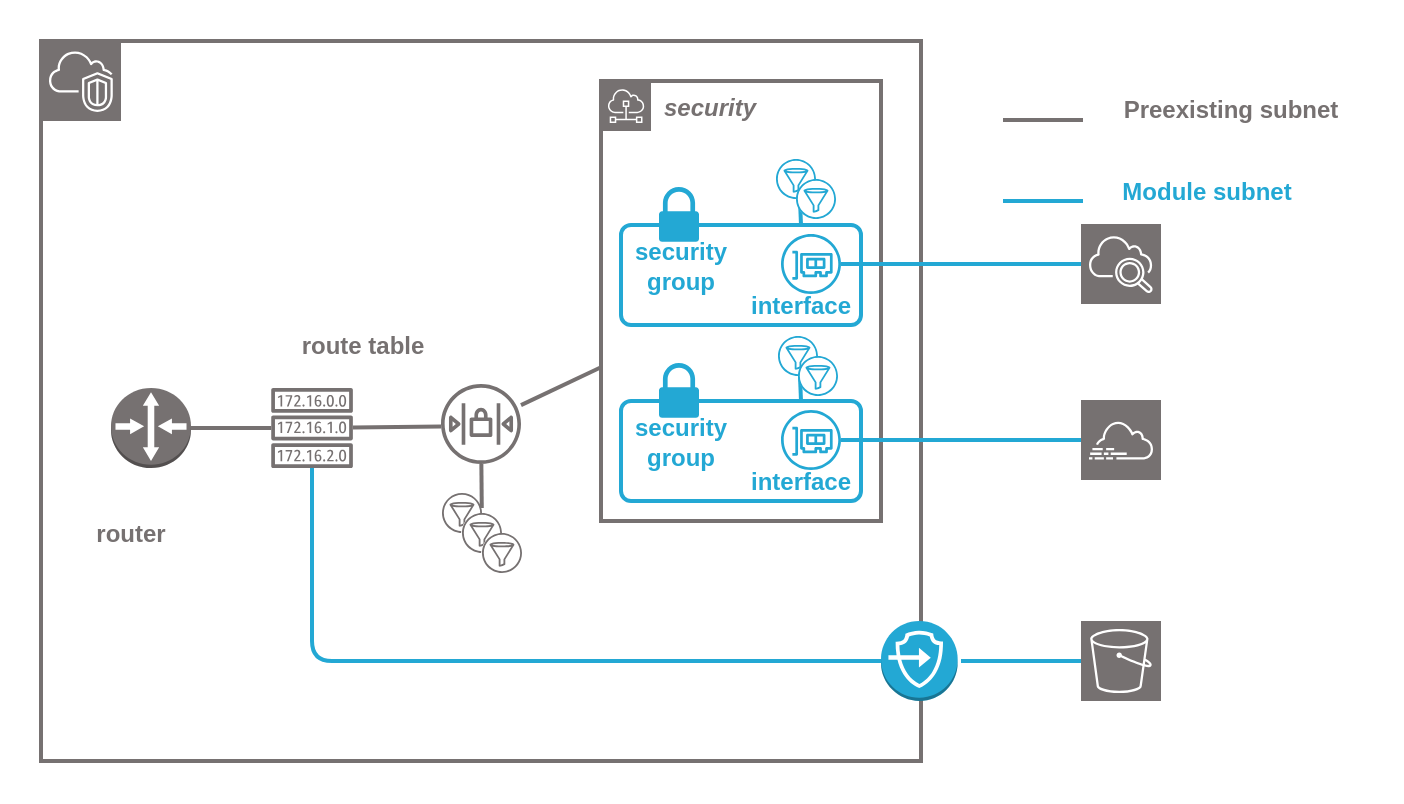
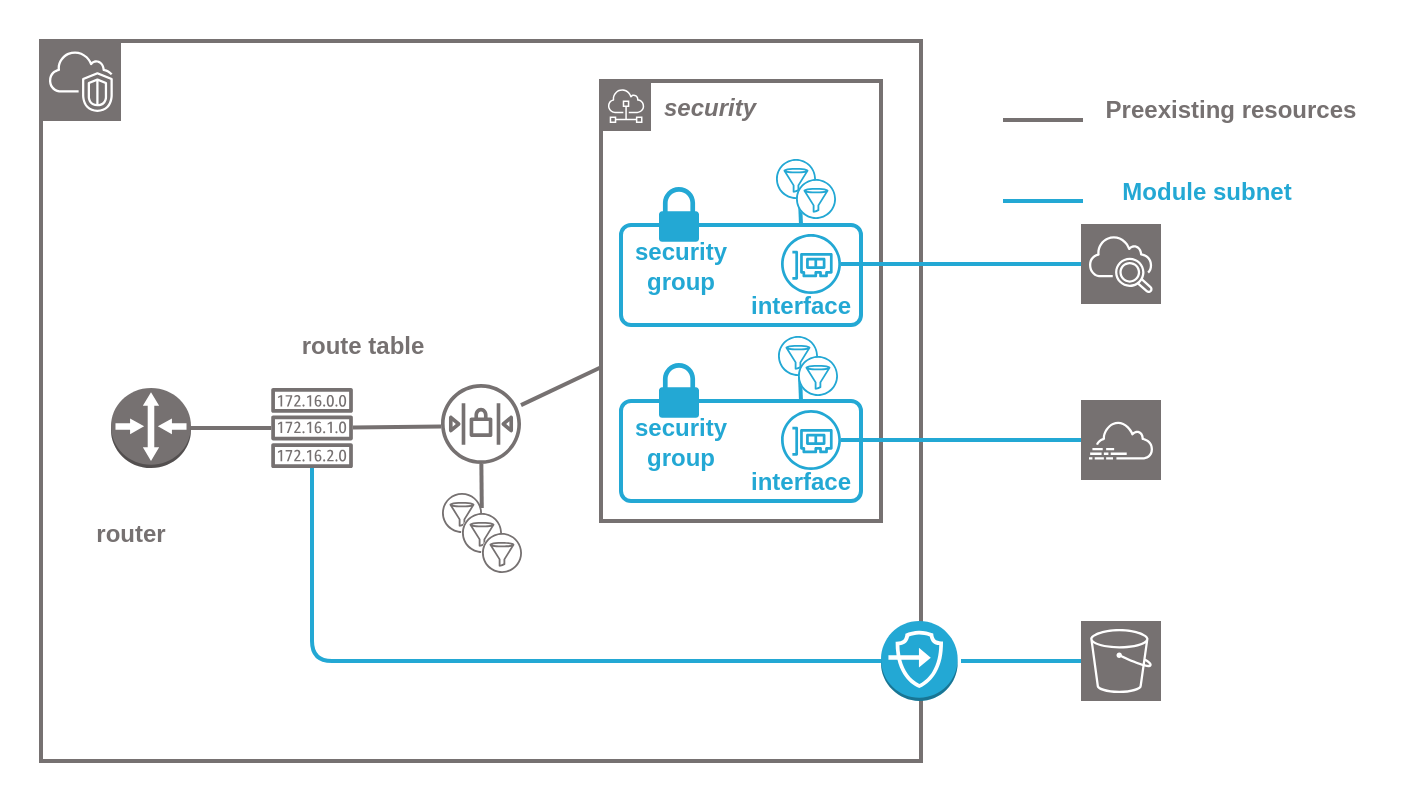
node "Preexisting subnet": label "Preexisting subnet" -> "Preexisting resources"
